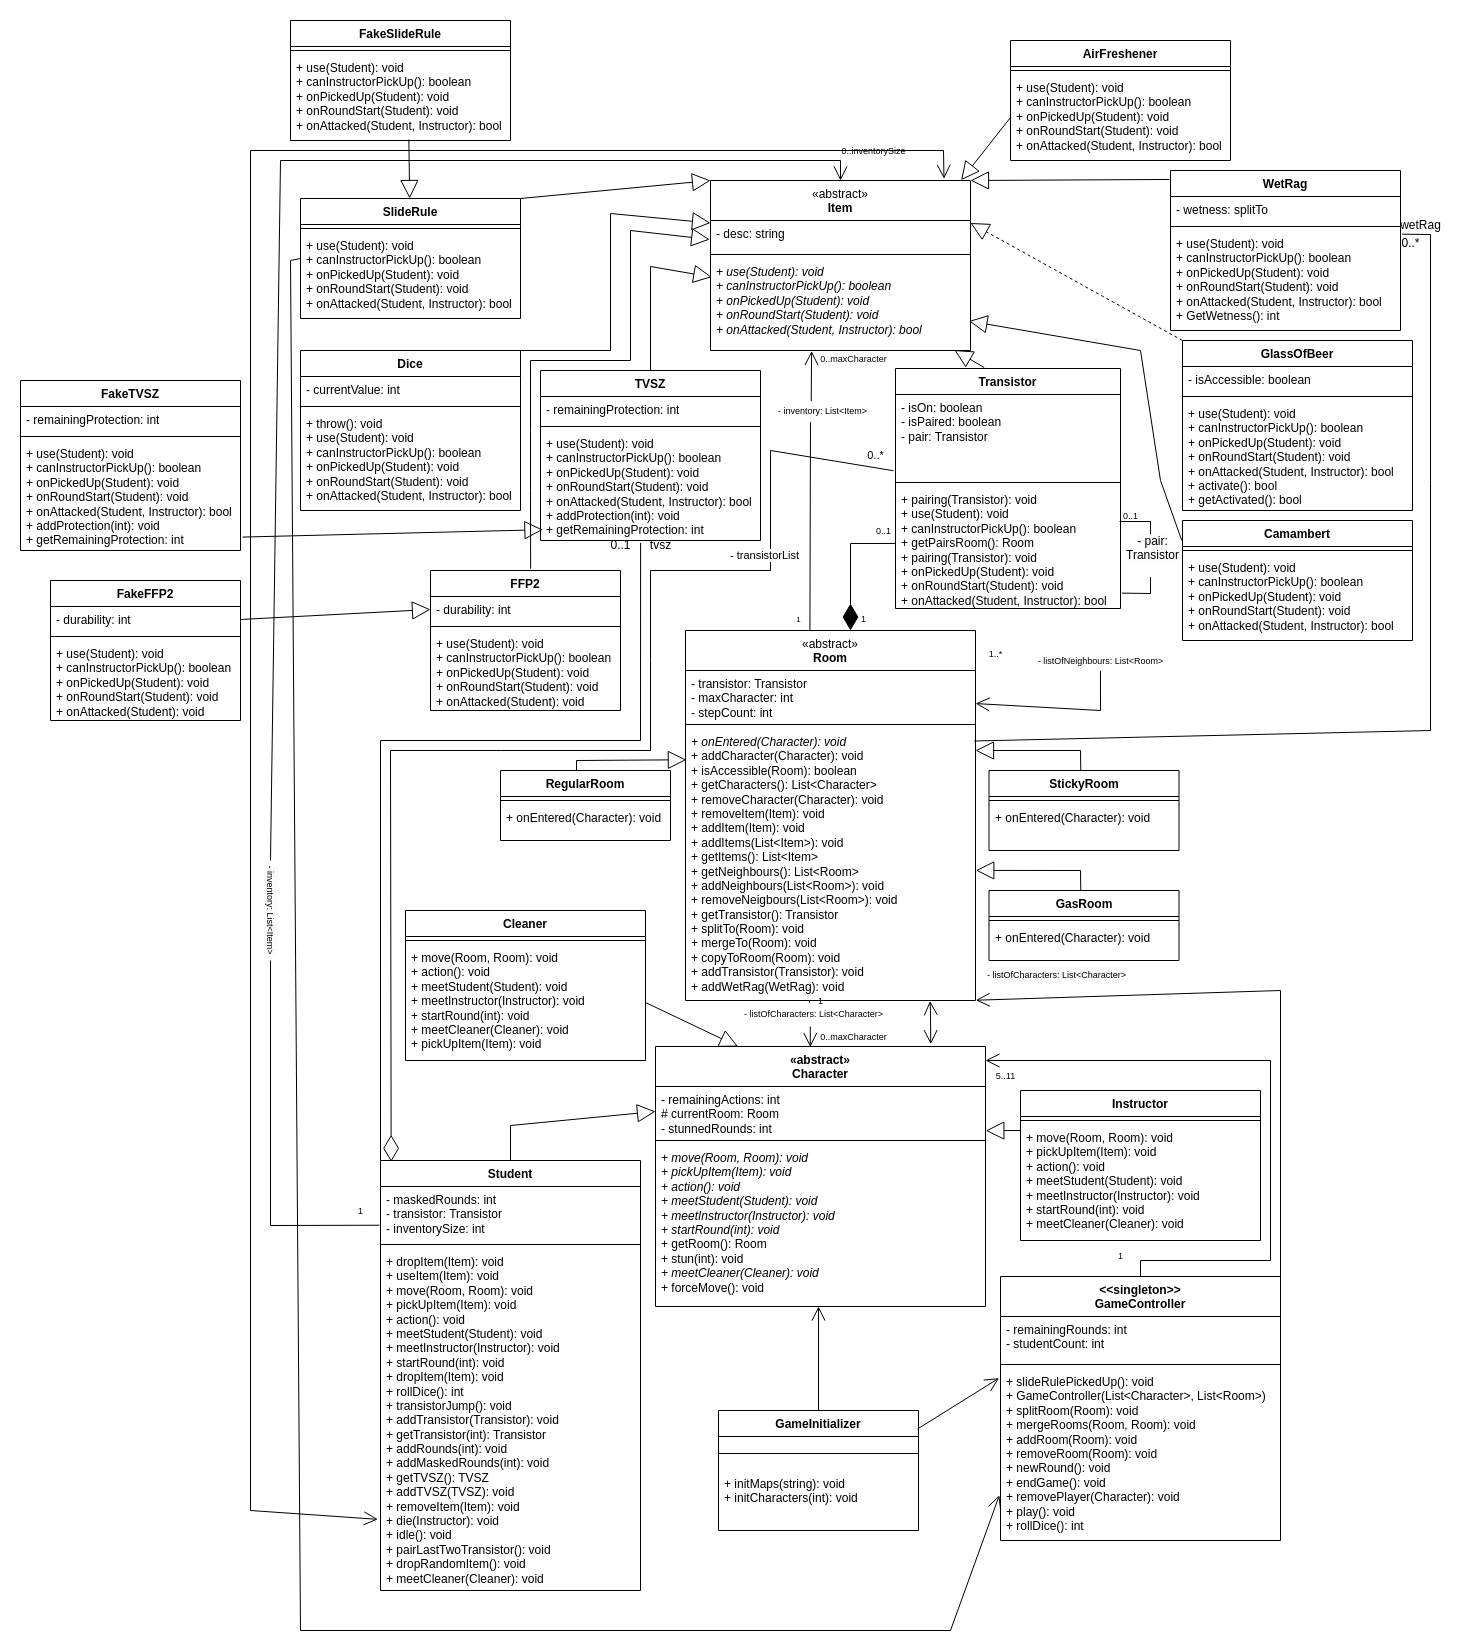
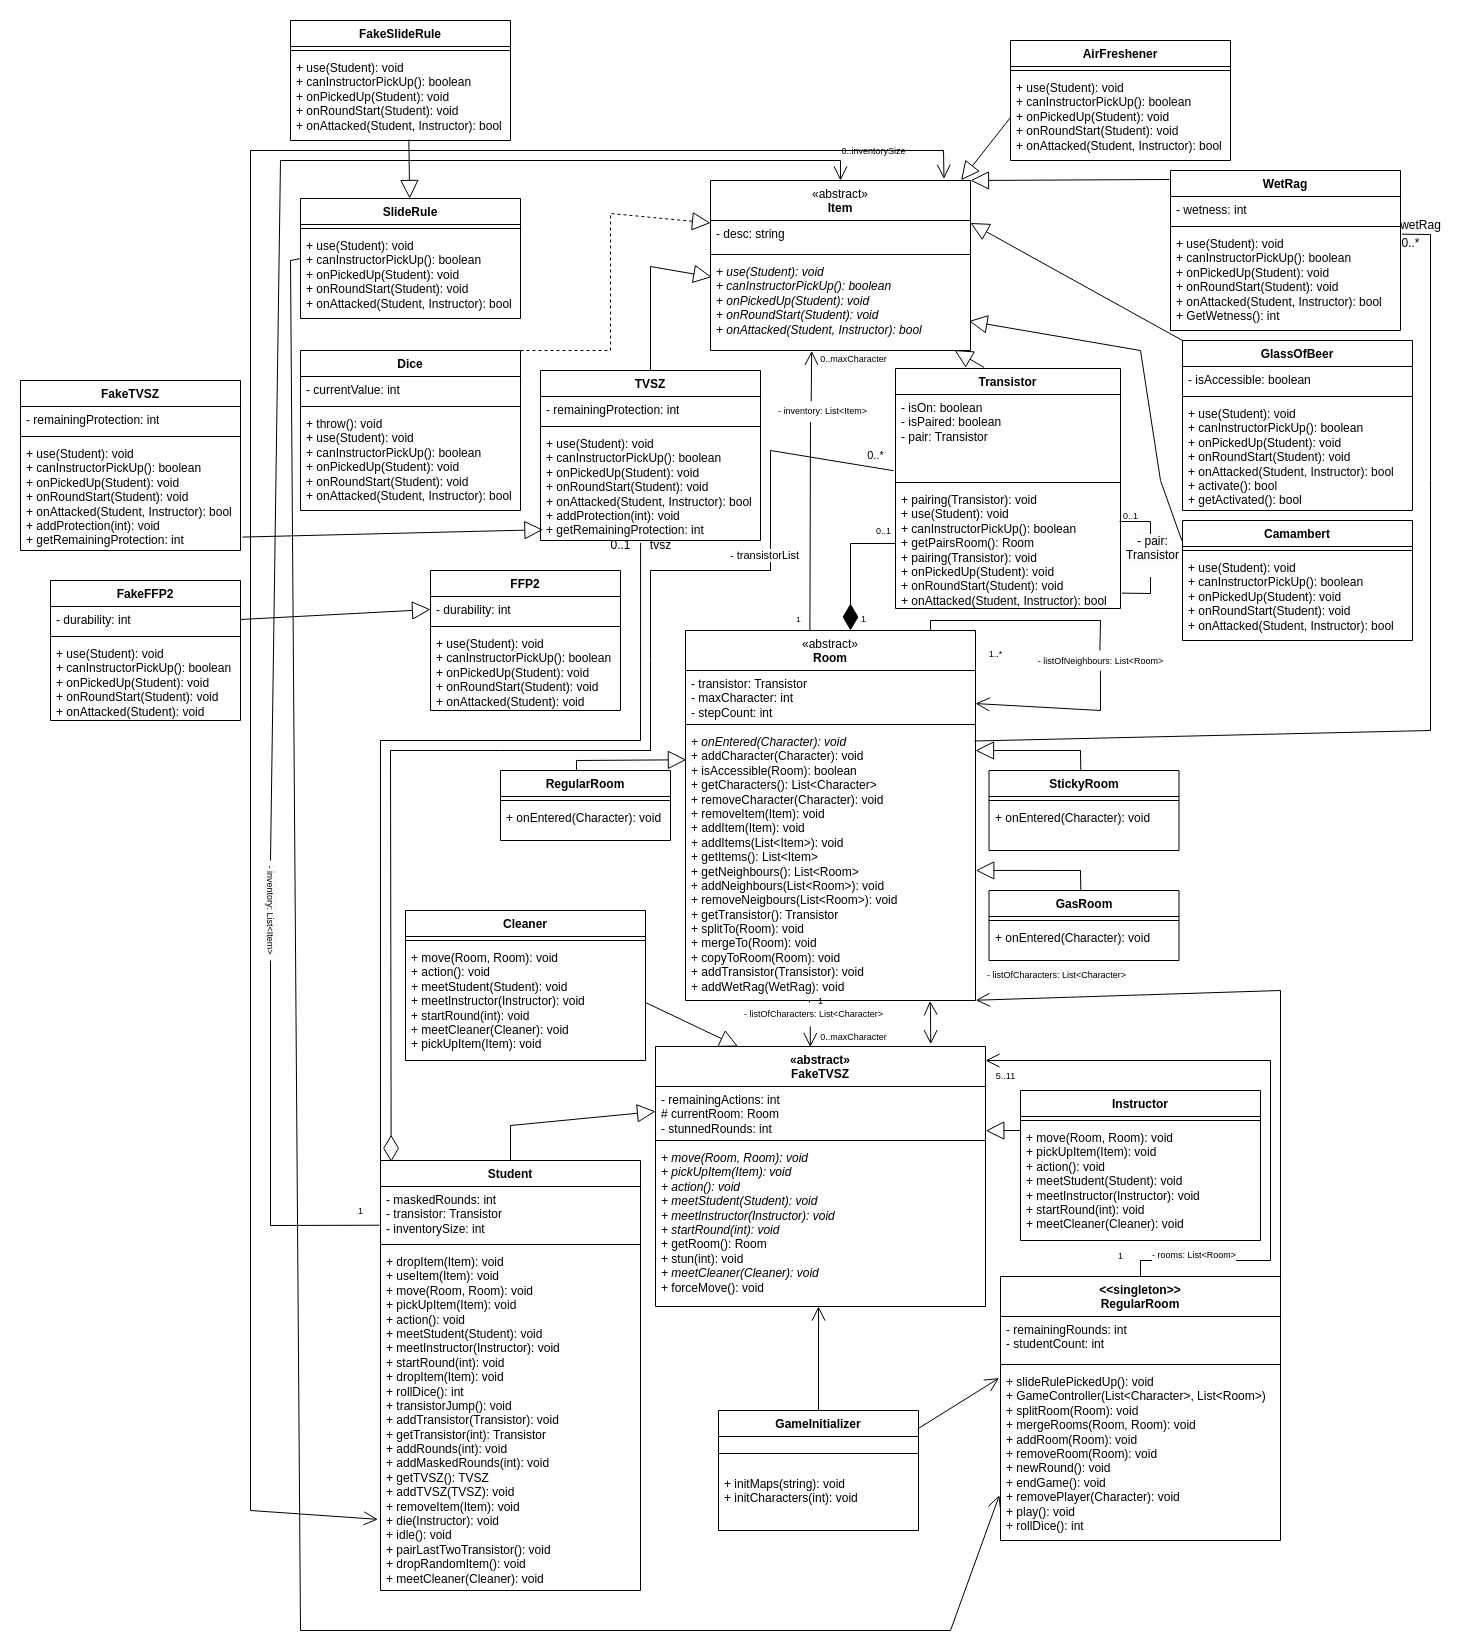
edge "SlideRule" -> "«abstract» Item": removed
node "- wetness: splitTo": label "- wetness: splitTo" -> "- wetness: int"
edge "GlassOfBeer" -> "«abstract» Item": style dashed -> solid
edge "Dice" -> "«abstract» Item": style solid -> dashed
edge "FFP2" -> "- desc: string": removed
edge "- listOfNeighbours: List<Room>" -- "«abstract» Room": added
node "«abstract»Character": label "«abstract»Character" -> "«abstract»FakeTVSZ"
node "- rooms: List<Room>": added
node "<<singleton>> GameController": label "<<singleton>> GameController" -> "<<singleton>> RegularRoom"
